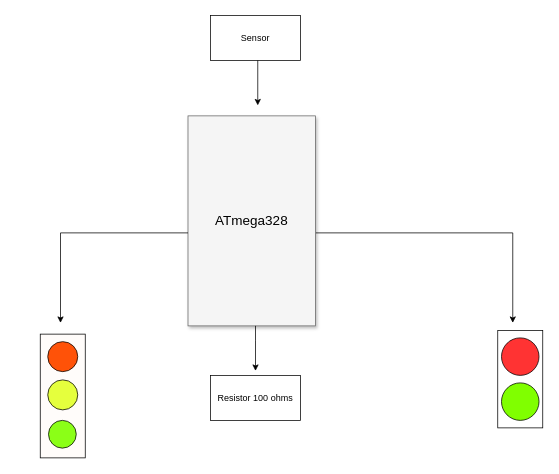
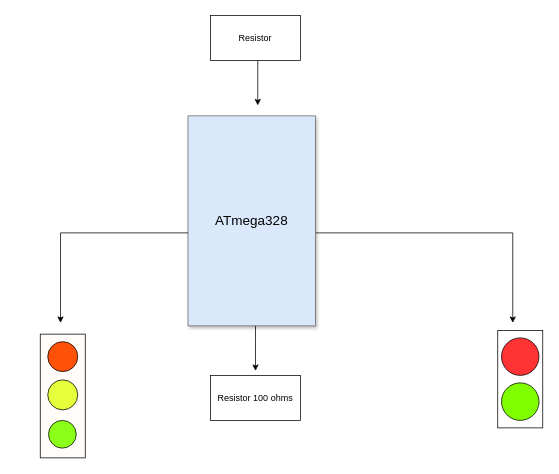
node "Sensor": label "Sensor" -> "Resistor"
node "ATmega328": fillcolor #f5f5f5 -> #dae8fc
